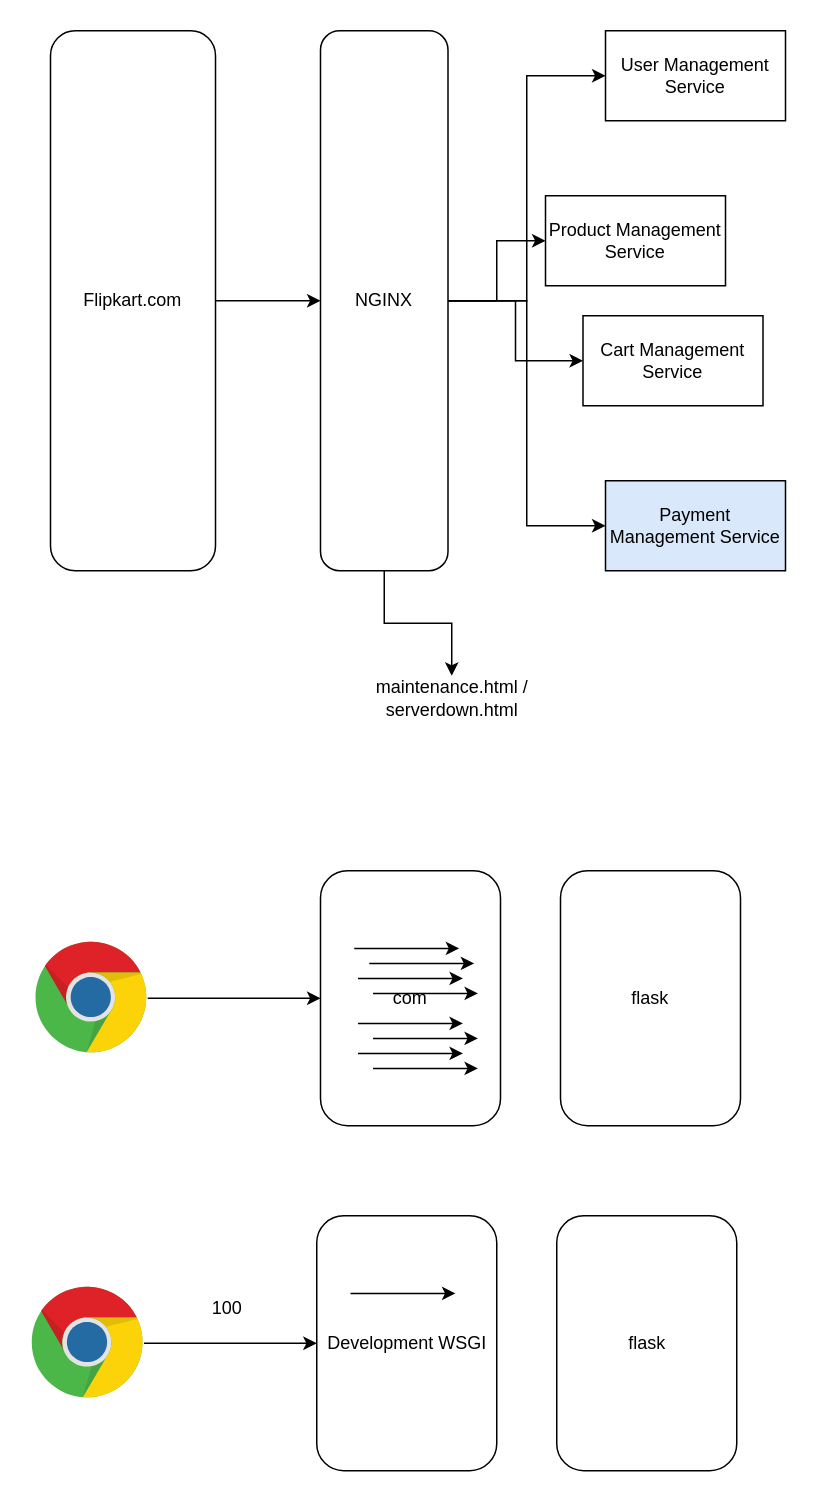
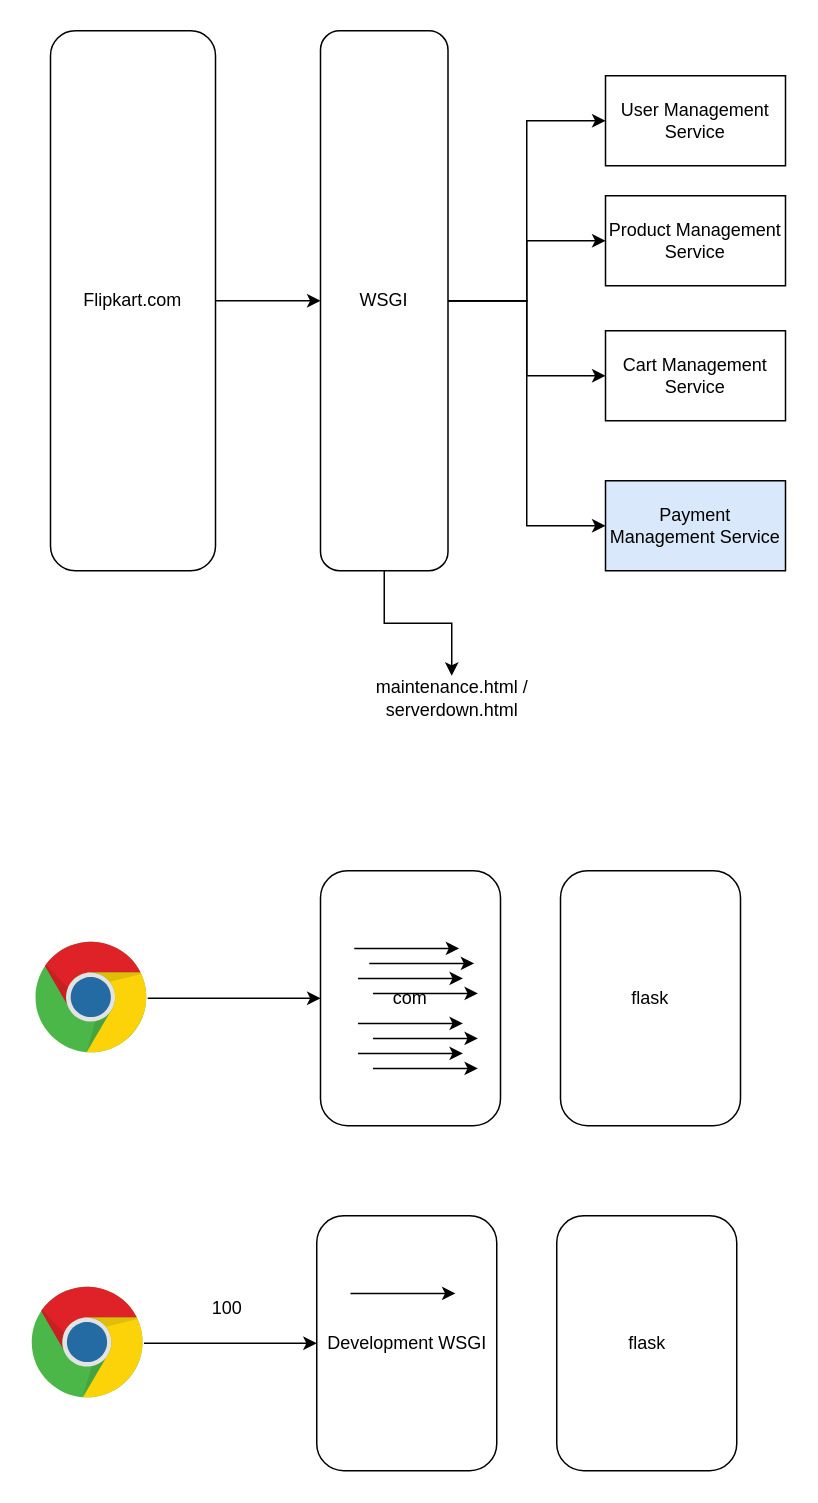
node "User Management Service": moved (695, 76) -> (695, 121)
node "Product Management Service": moved (635, 241) -> (695, 241)
node "NGINX": label "NGINX" -> "WSGI"
node "Cart Management Service": moved (673, 361) -> (695, 376)
